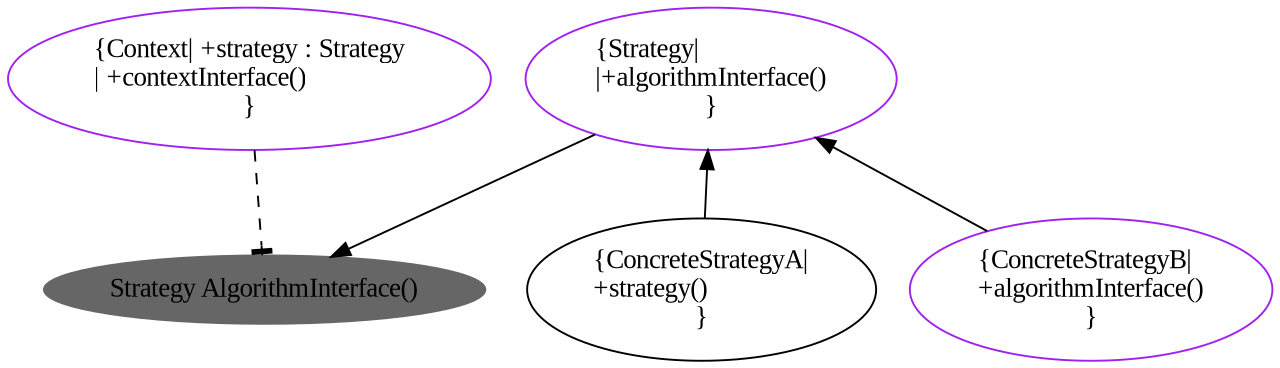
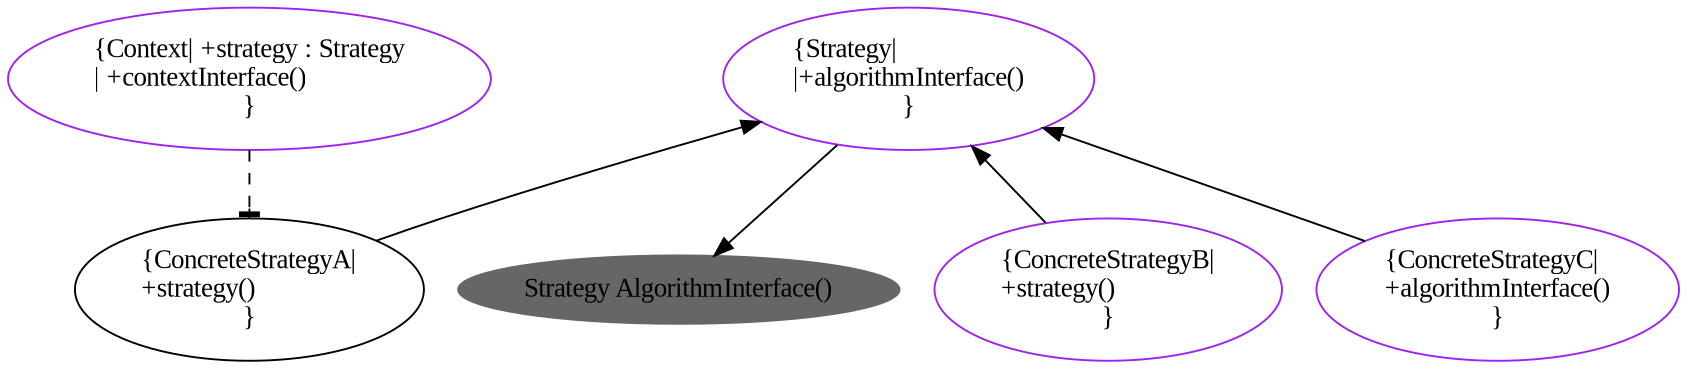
edge "{Context| +strategy : Strategy | +contextInterface() }" -> "Strategy AlgorithmInterface()": now "{Context| +strategy : Strategy | +contextInterface() }" -> "{ConcreteStrategyA| +strategy() }"
node "{ConcreteStrategyB| +algorithmInterface() }": label "{ConcreteStrategyB| +algorithmInterface() }" -> "{ConcreteStrategyB| +strategy() }"
node "{ConcreteStrategyC| +algorithmInterface() }": added
